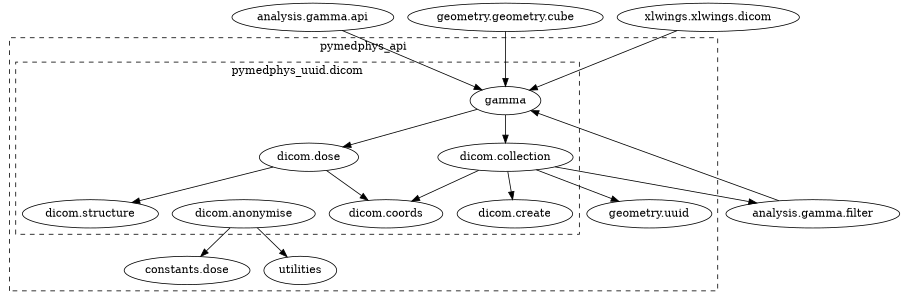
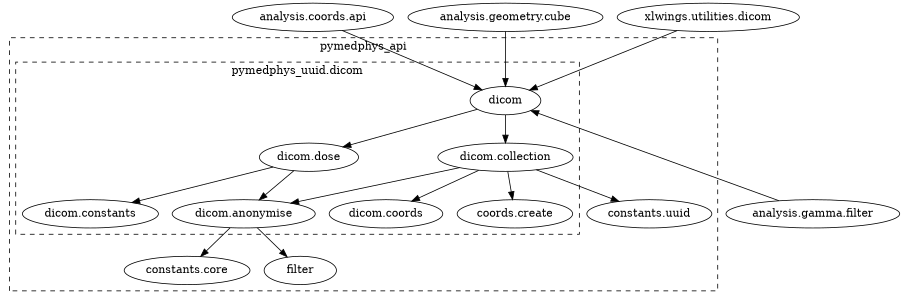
node "analysis.gamma.api": label "analysis.gamma.api" -> "analysis.coords.api"
node "geometry.geometry.cube": label "geometry.geometry.cube" -> "analysis.geometry.cube"
node "xlwings.xlwings.dicom": label "xlwings.xlwings.dicom" -> "xlwings.utilities.dicom"
node "gamma": label "gamma" -> "dicom"
edge "dicom.dose" -> "dicom.coords": now "dicom.dose" -> "dicom.anonymise"
edge "dicom.collection" -> "analysis.gamma.filter": now "dicom.collection" -> "dicom.anonymise"
node "dicom.structure": label "dicom.structure" -> "dicom.constants"
node "dicom.create": label "dicom.create" -> "coords.create"
node "geometry.uuid": label "geometry.uuid" -> "constants.uuid"
node "constants.dose": label "constants.dose" -> "constants.core"
node "utilities": label "utilities" -> "filter"
